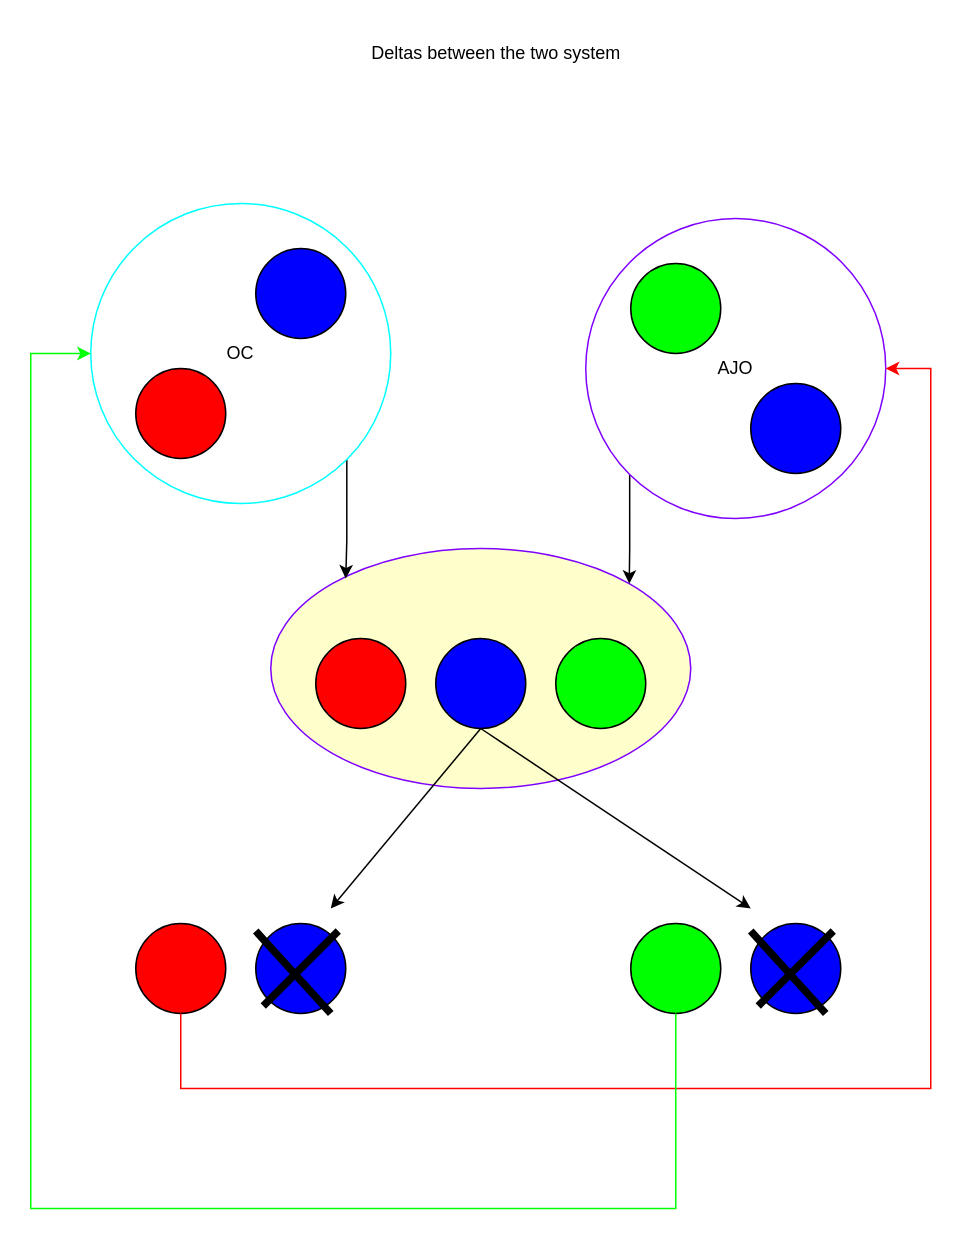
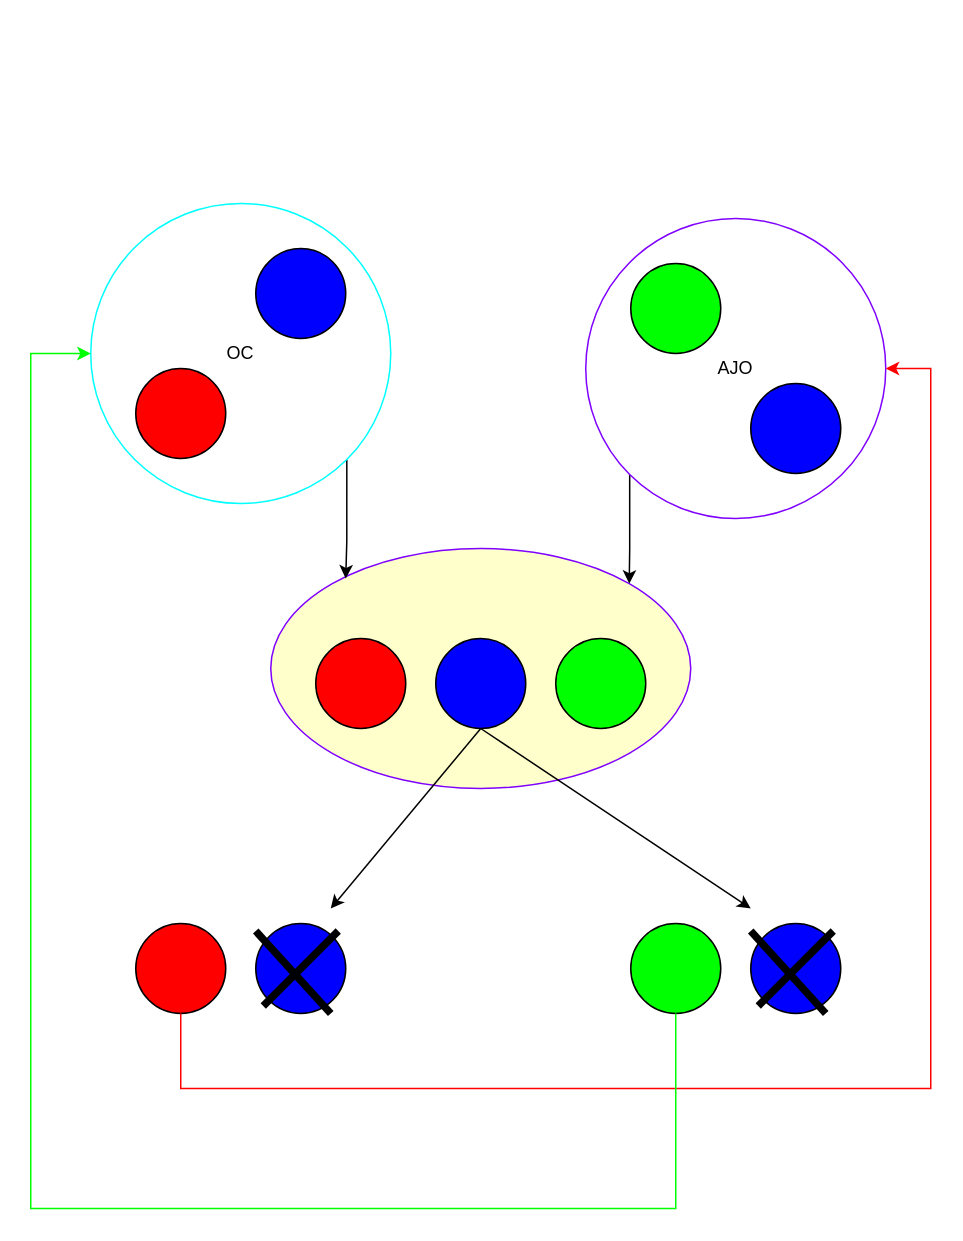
node "Deltas between the two system": removed
